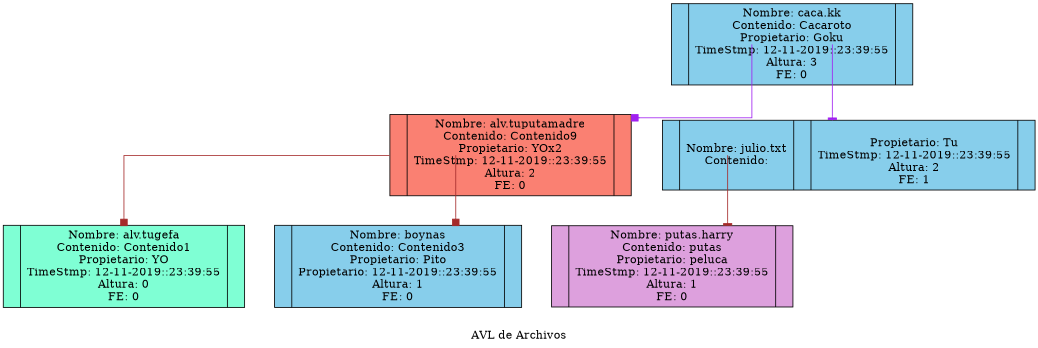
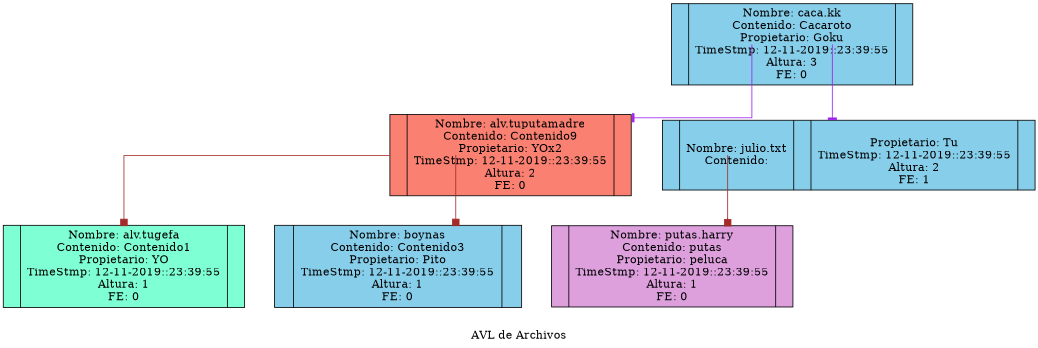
edge "Nombre: caca.kk" -> "Nombre: alv.tuputamadre": arrowhead box -> tee
edge "Nombre: julio.txt" -> "Nombre: putas.harry": arrowhead tee -> box
node "Nombre: boynas": text "Propietario: 12-11-2019::23:39:55" -> "TimeStmp: 12-11-2019::23:39:55"
node "Nombre: alv.tugefa": text "Altura: 0" -> "Altura: 1"
